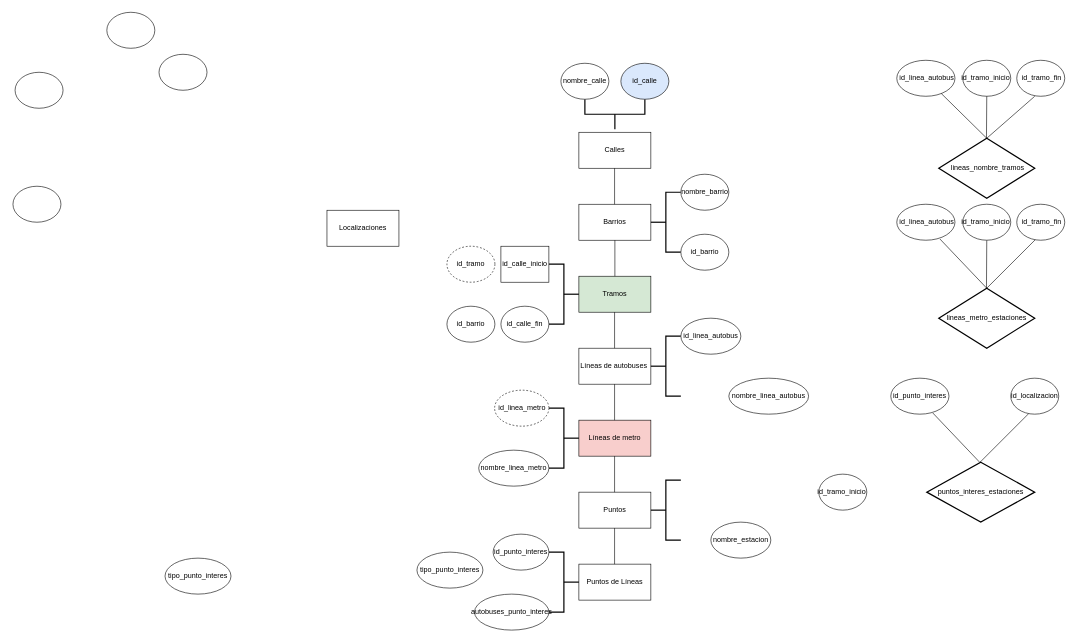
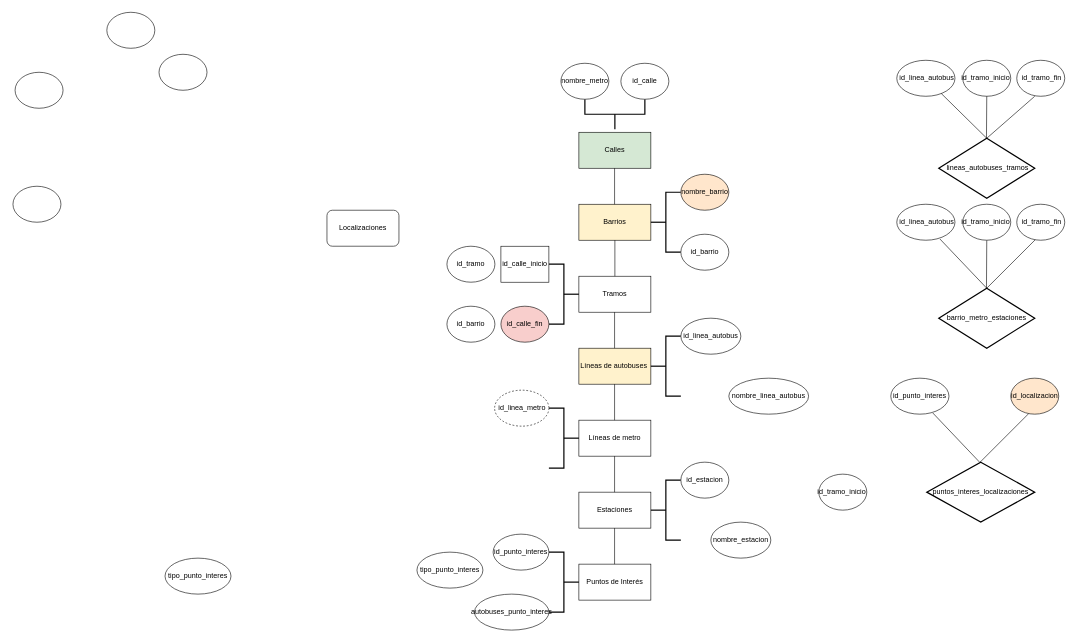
node "nombre_calle": label "nombre_calle" -> "nombre_metro"
node "id_calle": fillcolor #dae8fc -> #ffffff
node "Calles": fillcolor #ffffff -> #d5e8d4
node "lineas_nombre_tramos": label "lineas_nombre_tramos" -> "lineas_autobuses_tramos"
node "nombre_barrio": fillcolor #ffffff -> #ffe6cc
node "Barrios": fillcolor #ffffff -> #fff2cc
node "Localizaciones": shape rectangle -> rounded rectangle
node "id_tramo": style dashed -> solid
node "Tramos": fillcolor #d5e8d4 -> #ffffff
node "lineas_metro_estaciones": label "lineas_metro_estaciones" -> "barrio_metro_estaciones"
node "id_calle_fin": fillcolor #ffffff -> #f8cecc
node "Líneas de autobuses": fillcolor #ffffff -> #fff2cc
node "id_localizacion": fillcolor #ffffff -> #ffe6cc
node "Líneas de metro": fillcolor #f8cecc -> #ffffff
node "nombre_linea_metro": removed
node "id_estacion": added
node "puntos_interes_estaciones": label "puntos_interes_estaciones" -> "puntos_interes_localizaciones"
node "Puntos": label "Puntos" -> "Estaciones"
node "Puntos de Líneas": label "Puntos de Líneas" -> "Puntos de Interés"
